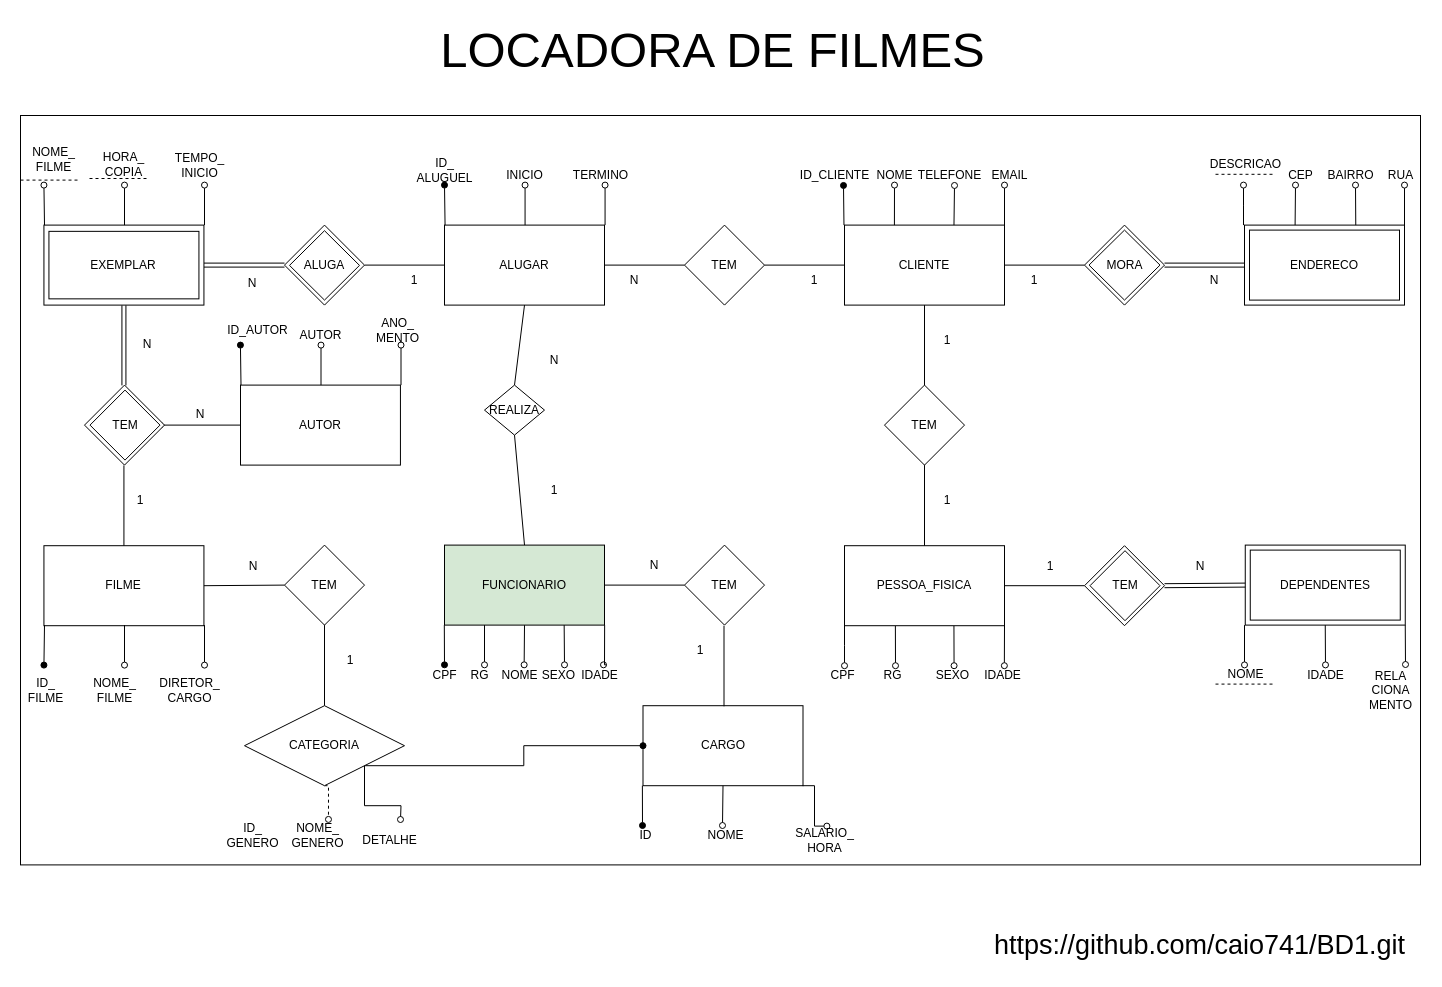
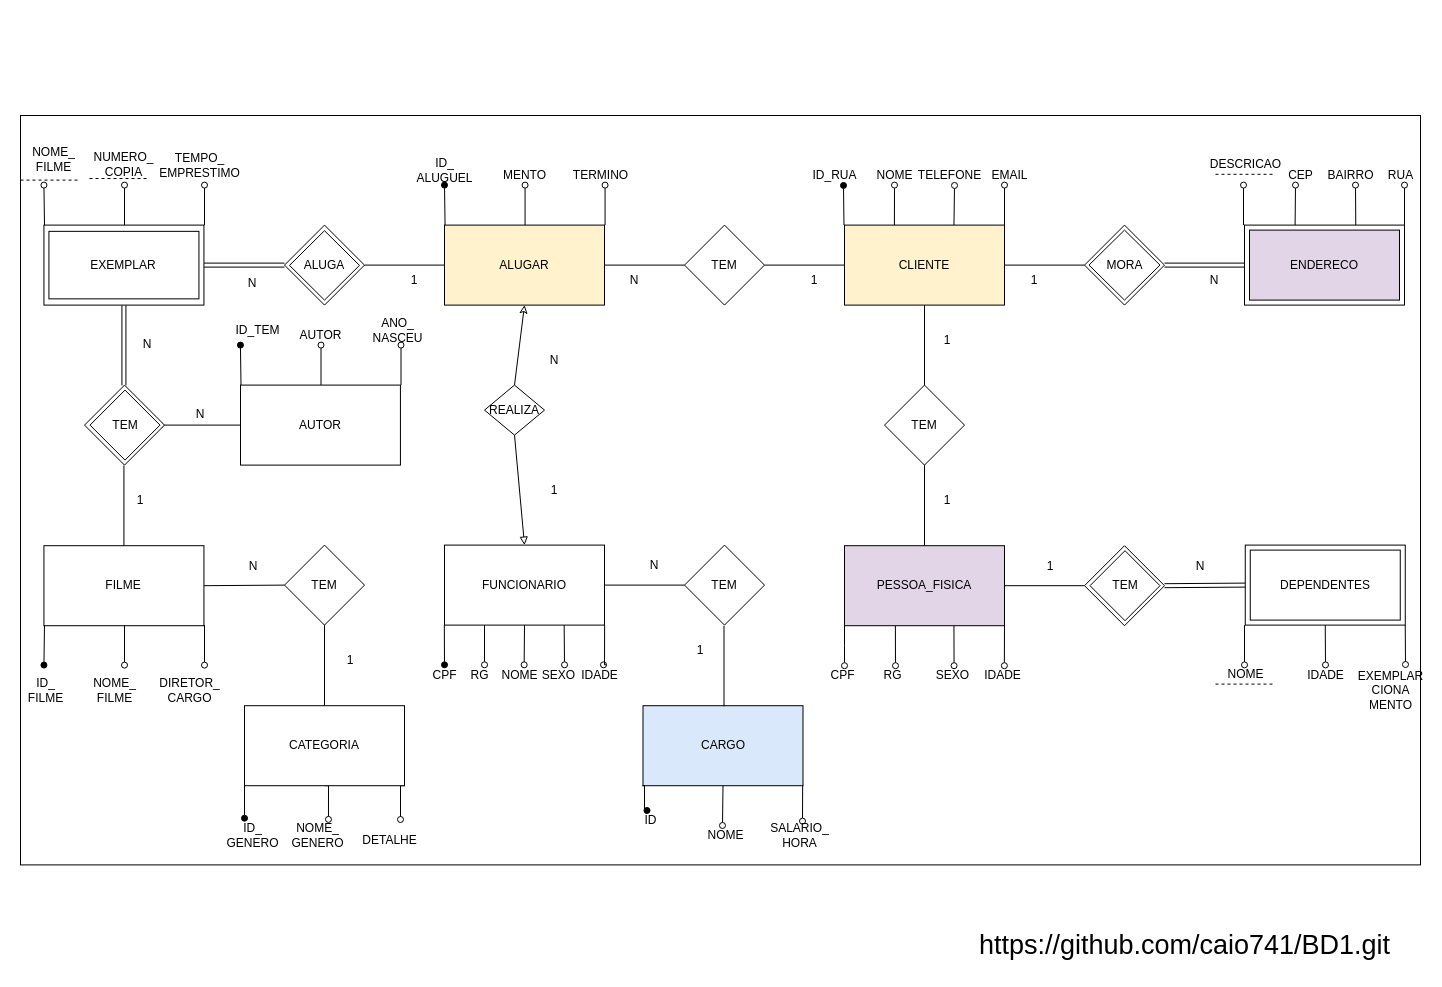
node "LOCADORA DE FILMES": removed
node "HORA_ COPIA": label "HORA_ COPIA" -> "NUMERO_ COPIA"
node "TEMPO_ INICIO": label "TEMPO_ INICIO" -> "TEMPO_ EMPRESTIMO"
node "INICIO": label "INICIO" -> "MENTO"
node "ID_CLIENTE": label "ID_CLIENTE" -> "ID_RUA"
node "ALUGAR": fillcolor #ffffff -> #fff2cc
node "CLIENTE": fillcolor #ffffff -> #fff2cc
node "ENDERECO": fillcolor #ffffff -> #e1d5e7
edge "ALUGAR" -- "REALIZA": arrowhead none -> classic
node "ID_AUTOR": label "ID_AUTOR" -> "ID_TEM"
node "ANO_ MENTO": label "ANO_ MENTO" -> "ANO_ NASCEU"
edge "REALIZA" -- "FUNCIONARIO": arrowhead none -> block
node "FUNCIONARIO": fillcolor #d5e8d4 -> #ffffff
node "PESSOA_FISICA": fillcolor #ffffff -> #e1d5e7
node "RELA CIONA MENTO": label "RELA CIONA MENTO" -> "EXEMPLAR CIONA MENTO"
node "CATEGORIA": shape diamond -> rectangle
node "CARGO": fillcolor #ffffff -> #dae8fc
edge "CATEGORIA" -> "CARGO": now "CATEGORIA" -> "ID_ GENERO"
edge "CATEGORIA" -> "NOME_ GENERO": style dashed -> solid
node "ID": moved (646, 836) -> (651, 821)
node "SALARIO_ HORA": moved (825, 841) -> (800, 836)
node "https://github.com/caio741/BD1.git": moved (1200, 946) -> (1185, 946)
